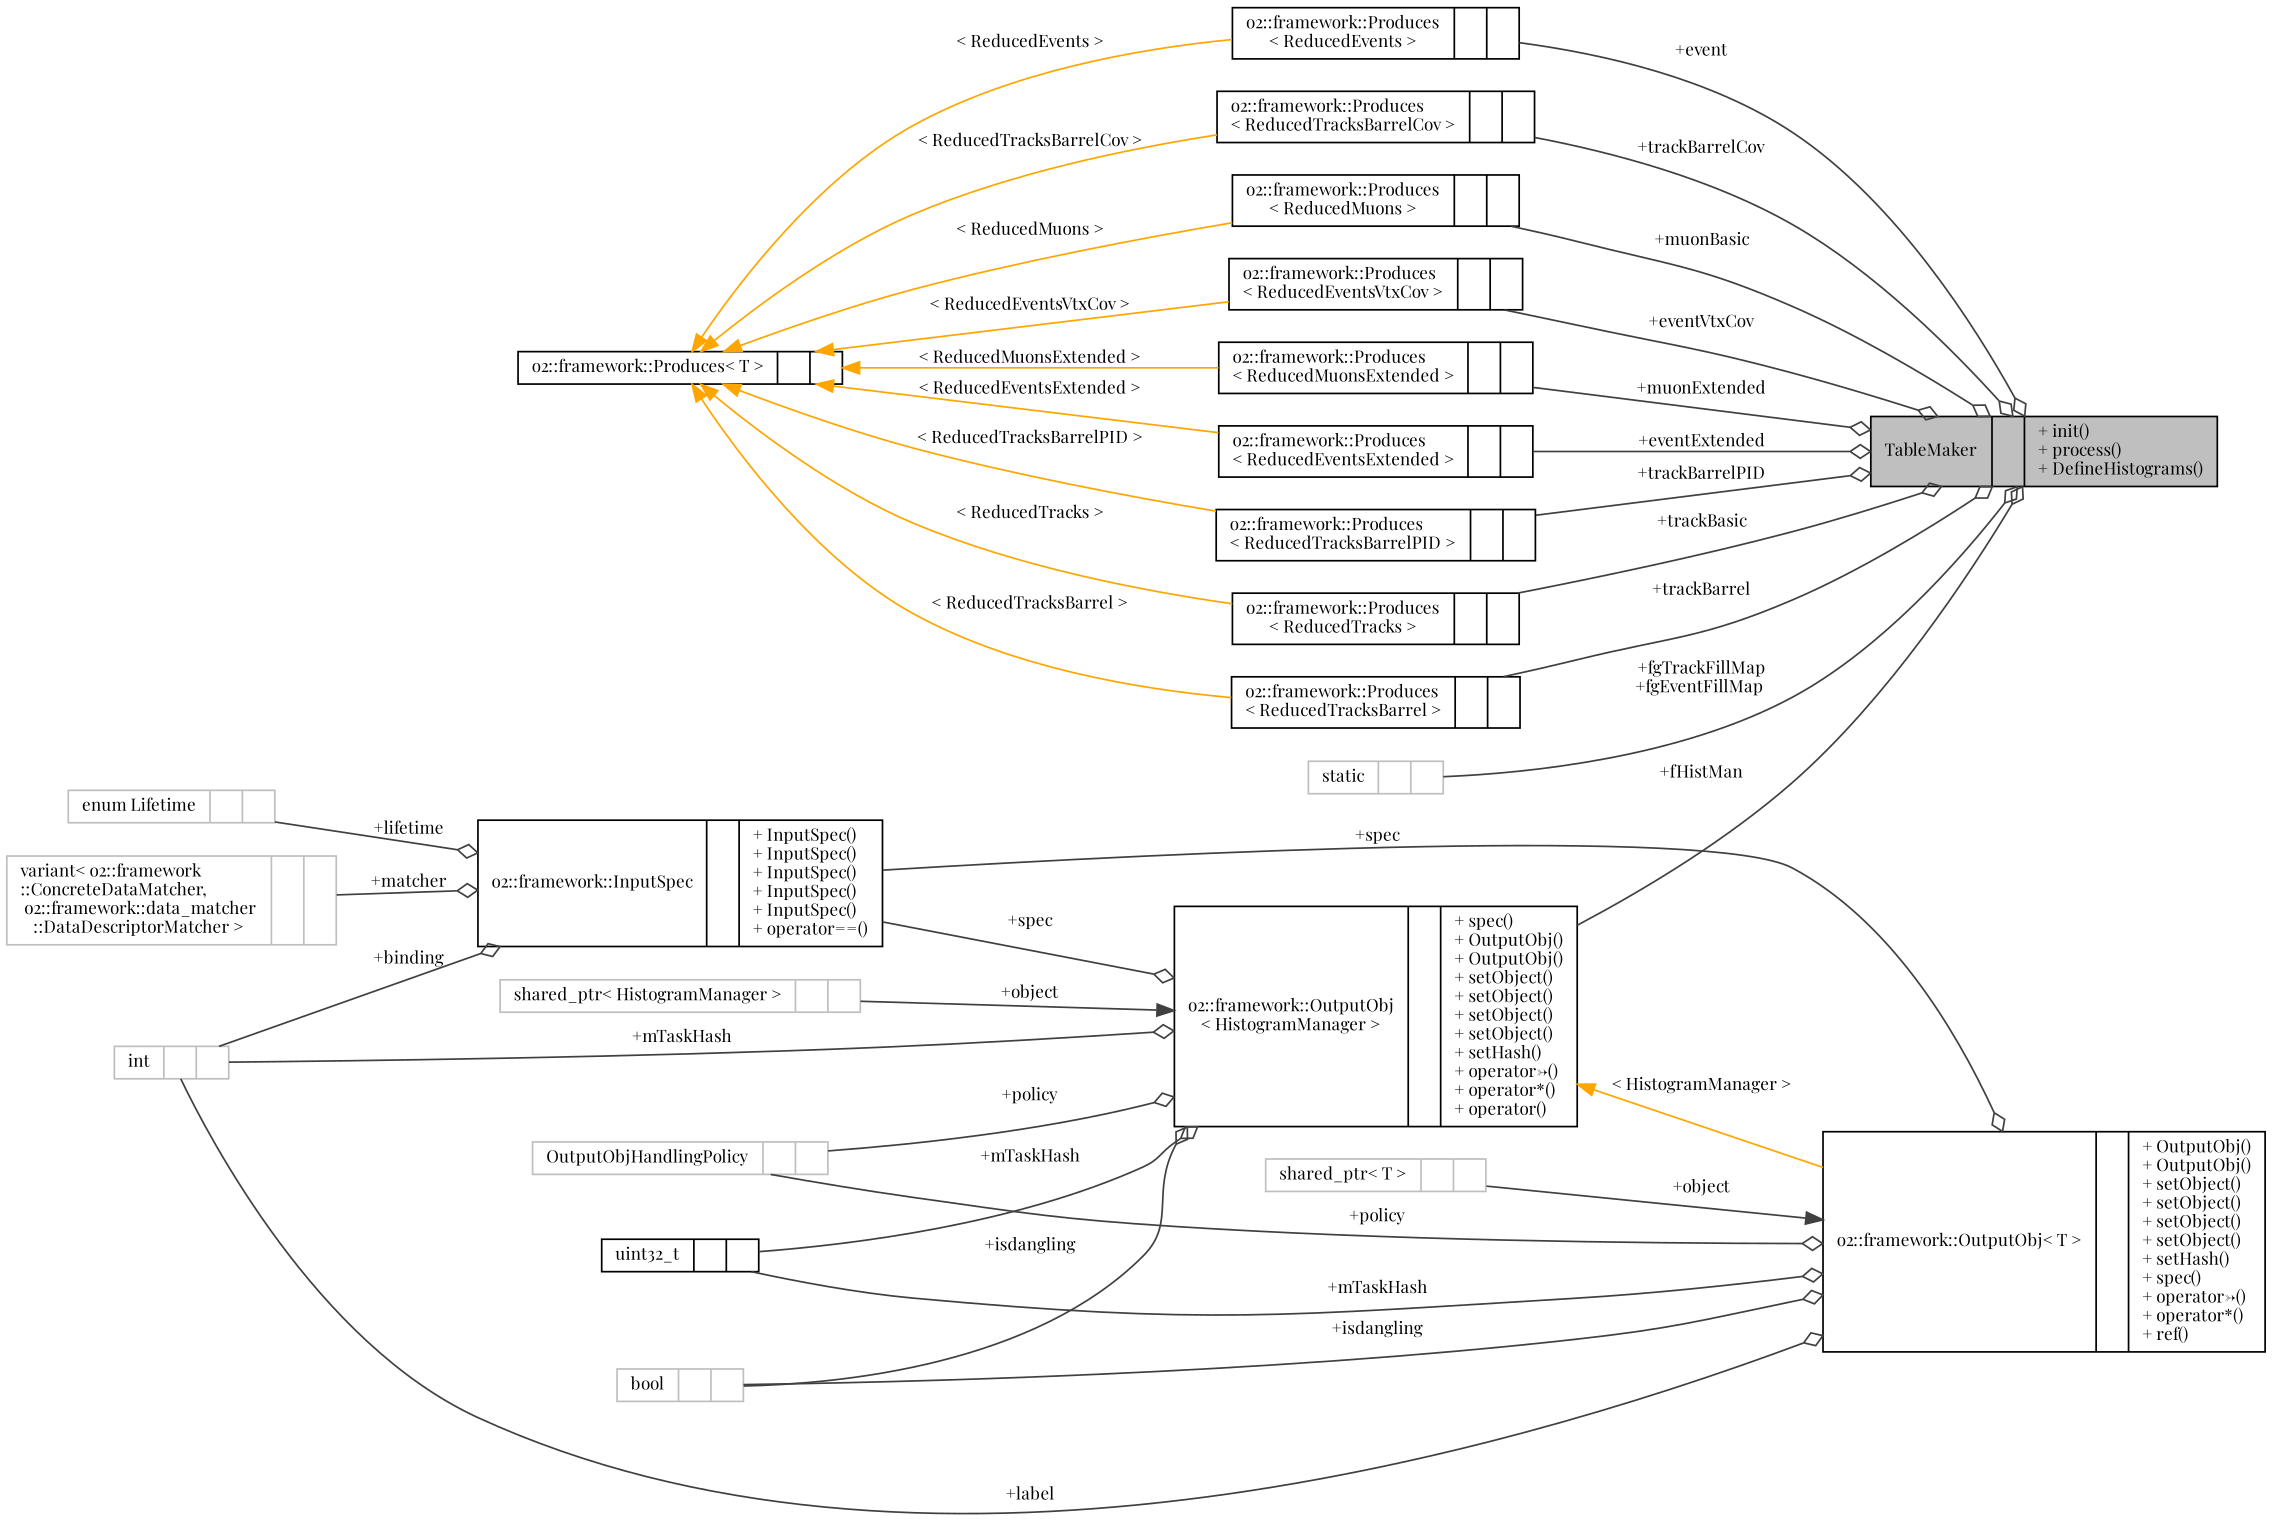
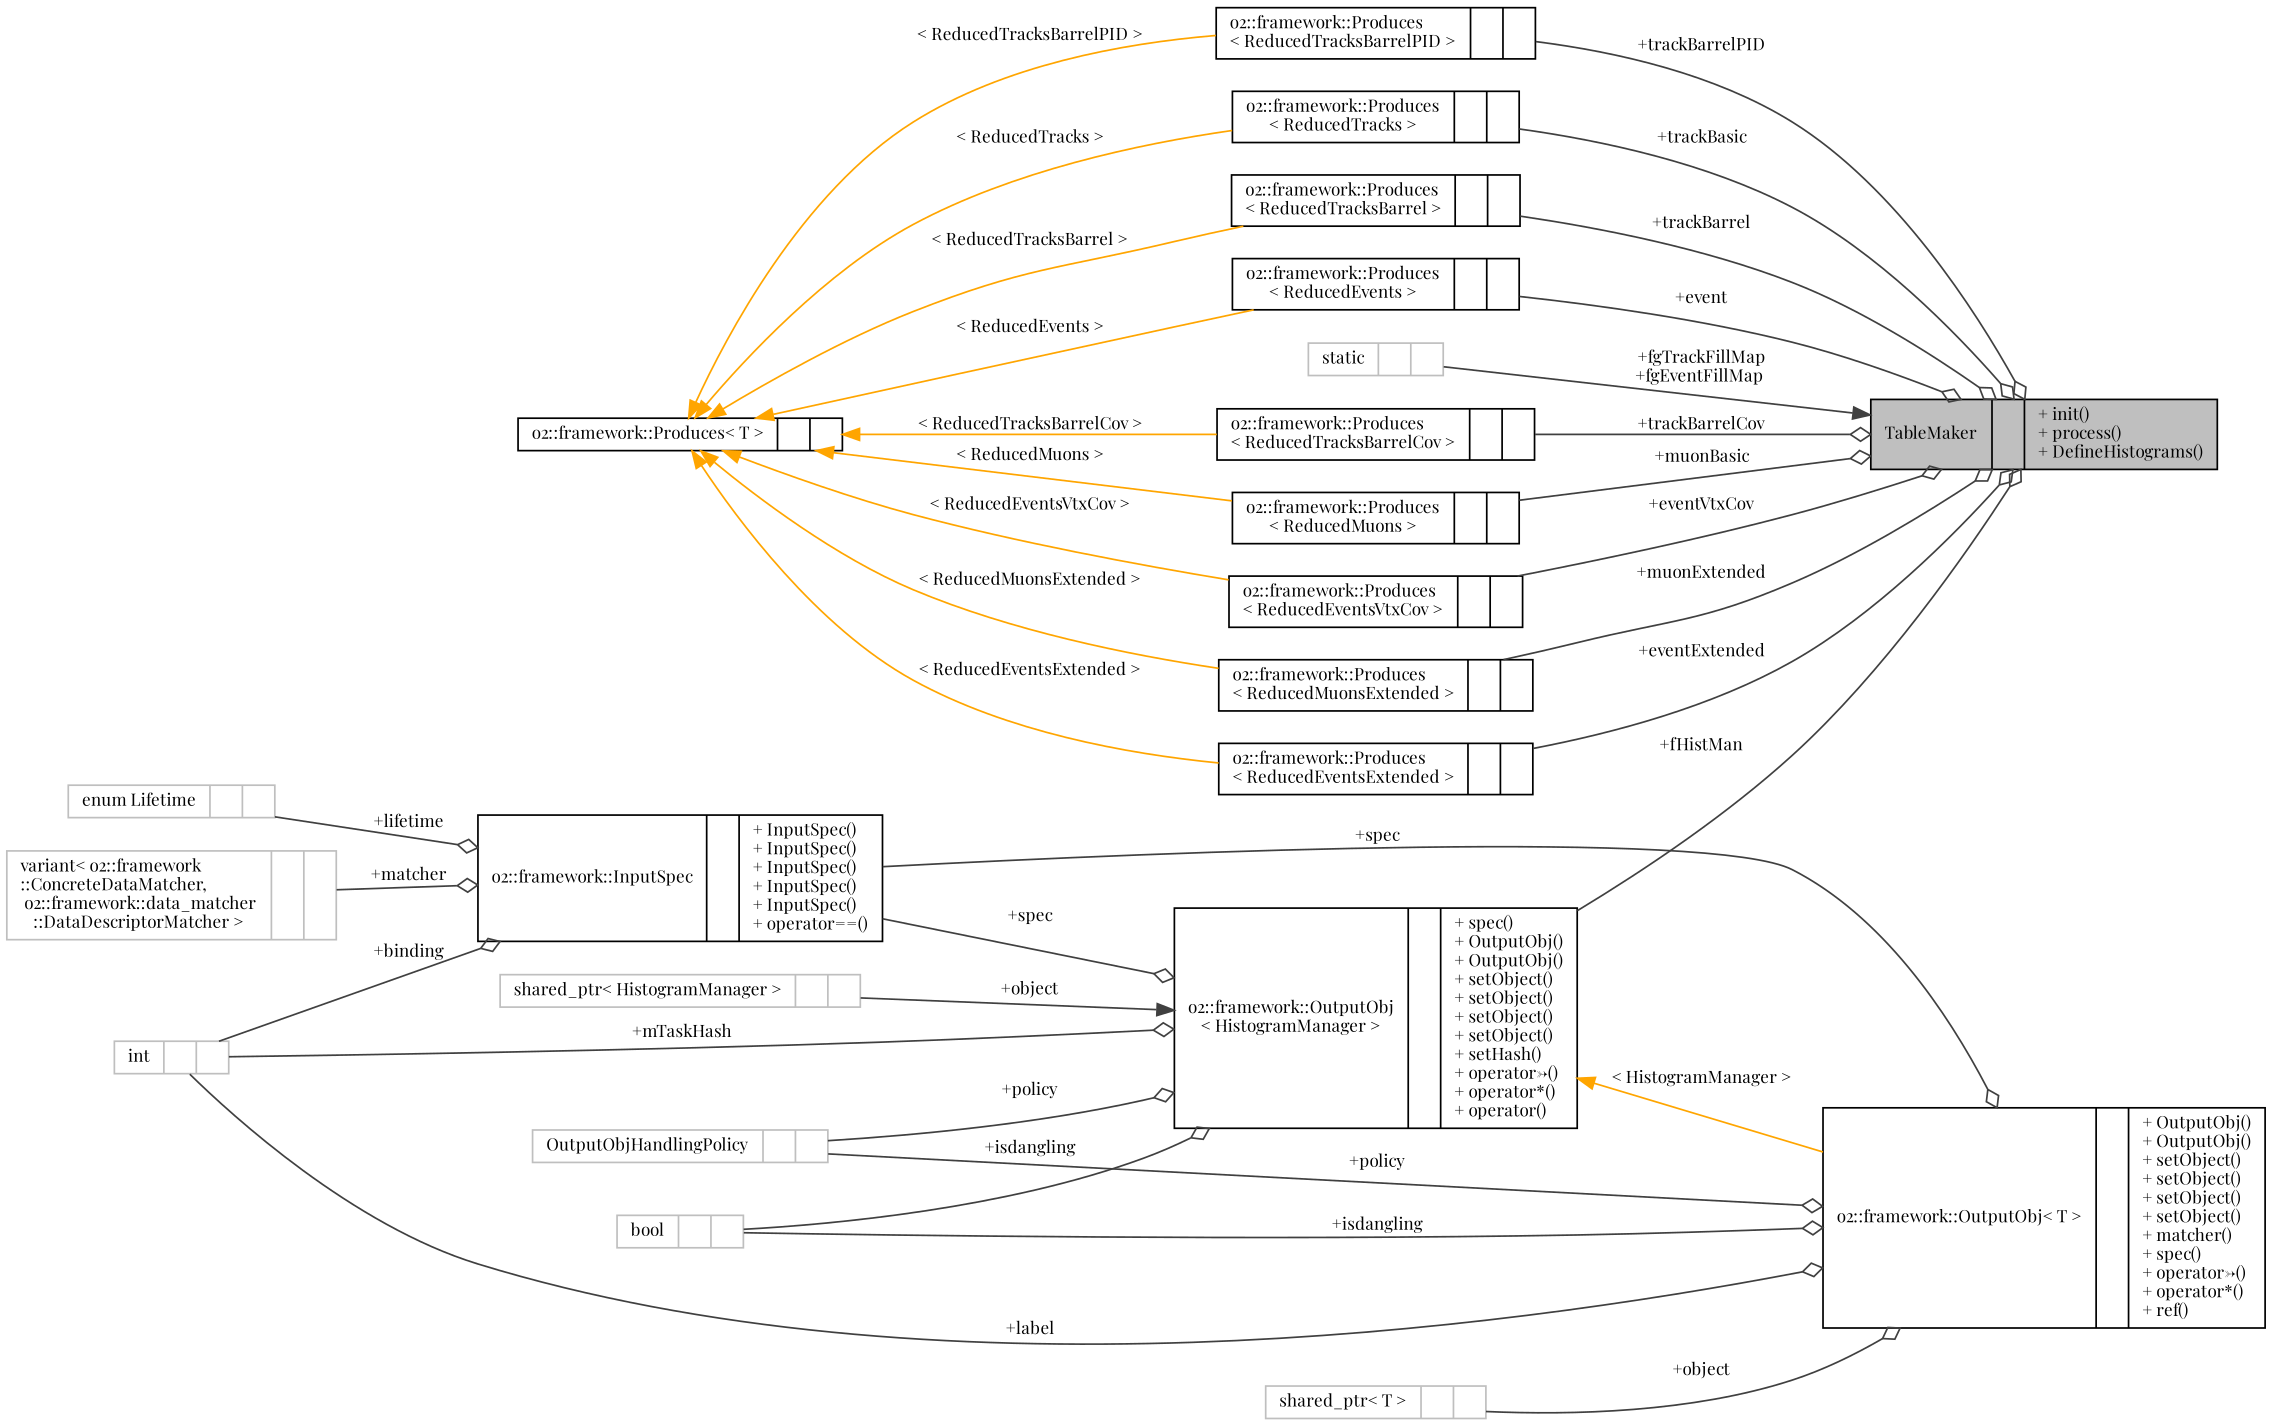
edge "static" -> "TableMaker": arrowhead odiamond -> normal
edge "shared_ptr< T >" -> "o2::framework::OutputObj< T >": arrowhead normal -> odiamond
node "uint32_t": removed
node "o2::framework::OutputObj< T >": text "+ setHash()" -> "+ matcher()"
